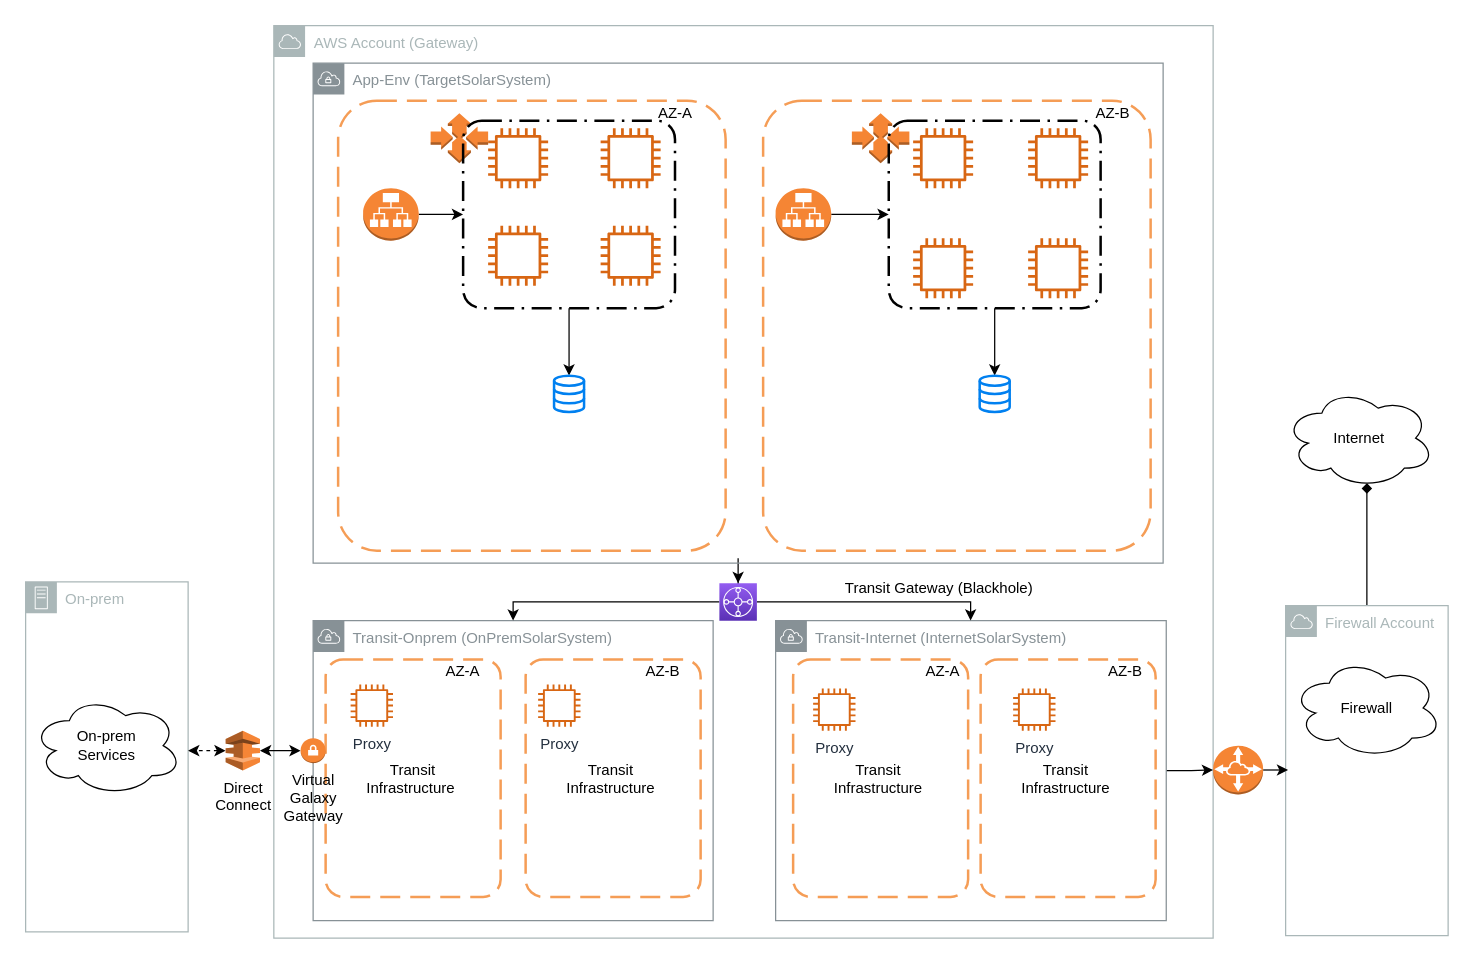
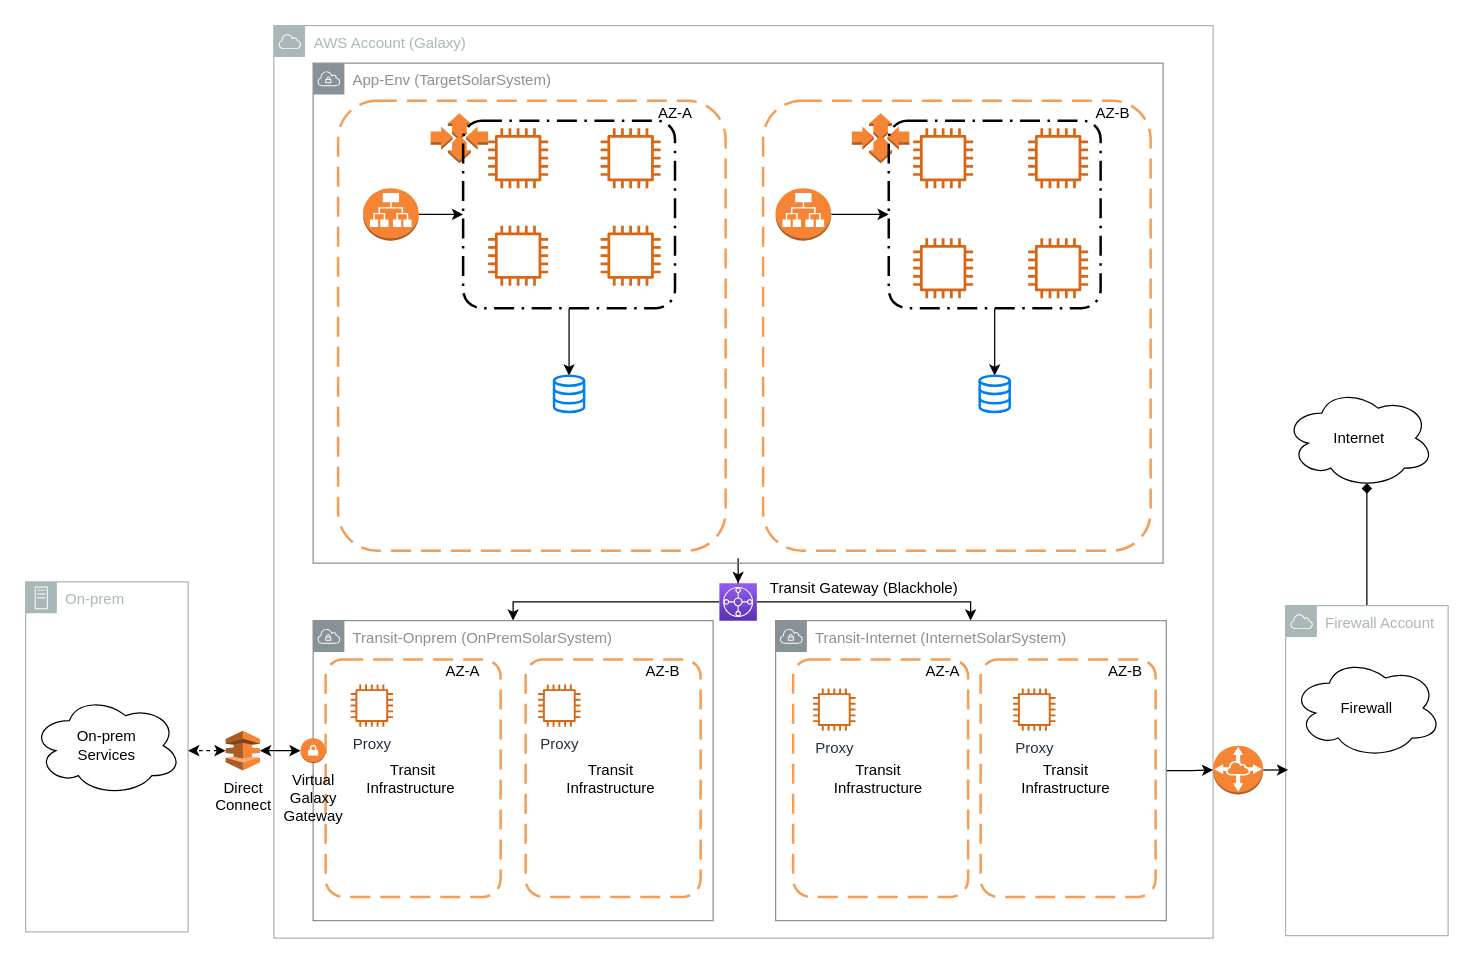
node "AWS Account (Gateway)": label "AWS Account (Gateway)" -> "AWS Account (Galaxy)"
node "Transit Gateway (Blackhole)": moved (939, 588) -> (864, 588)
